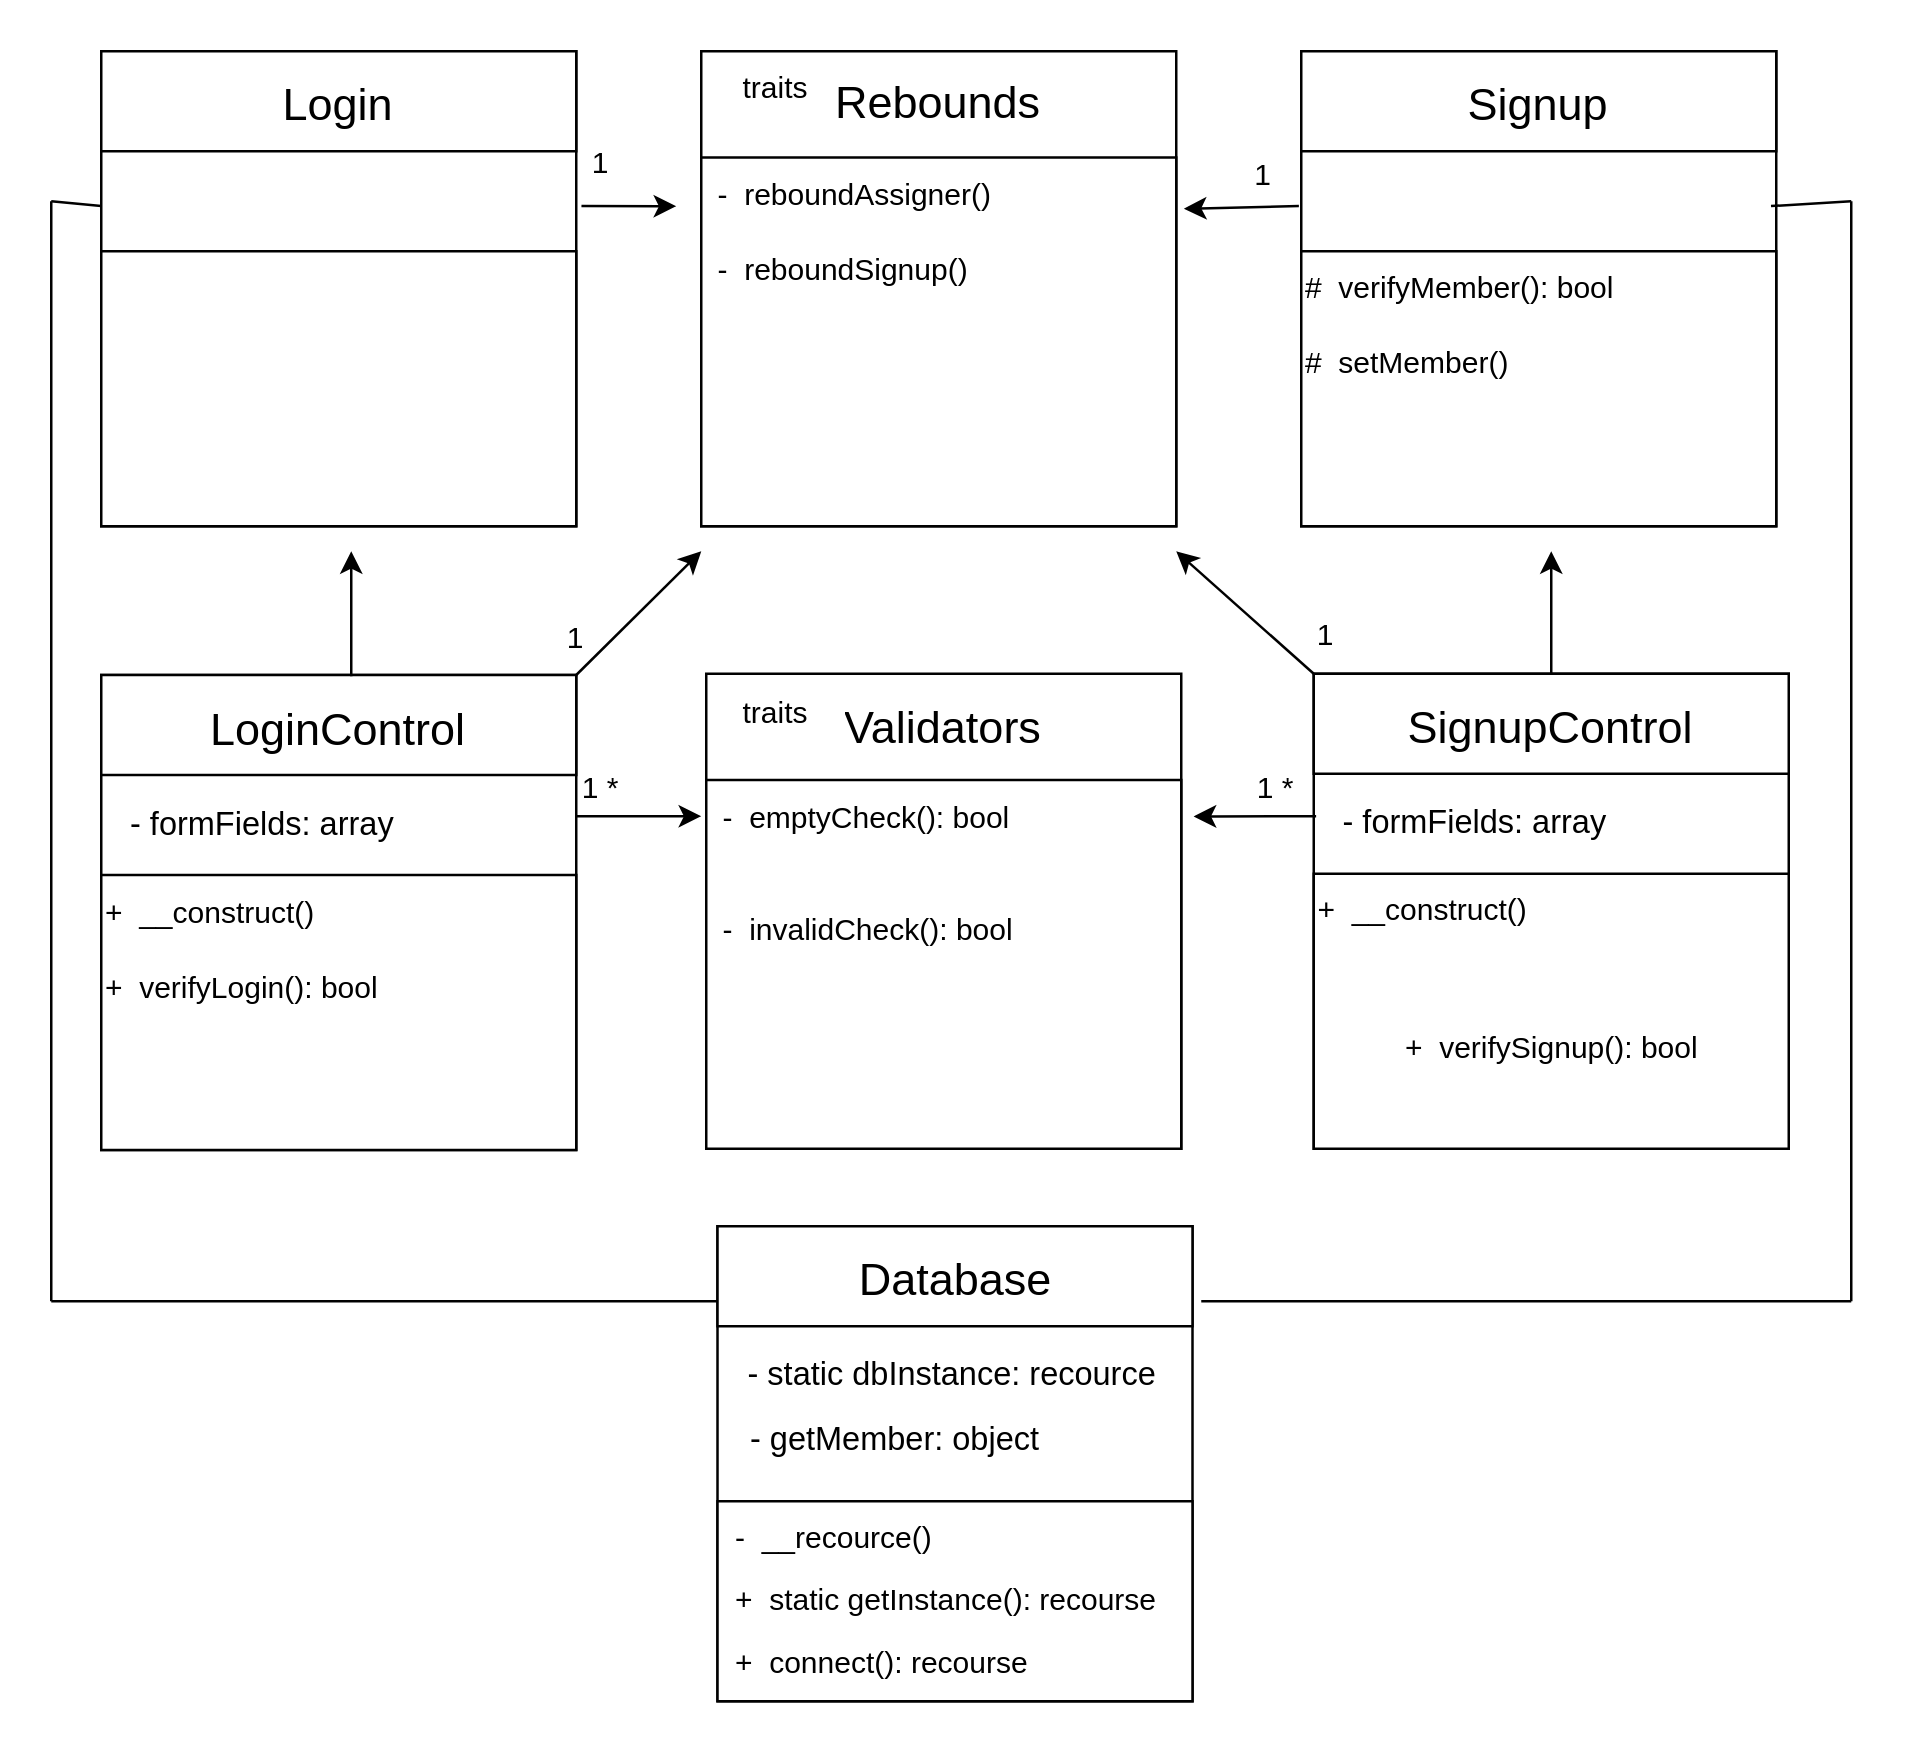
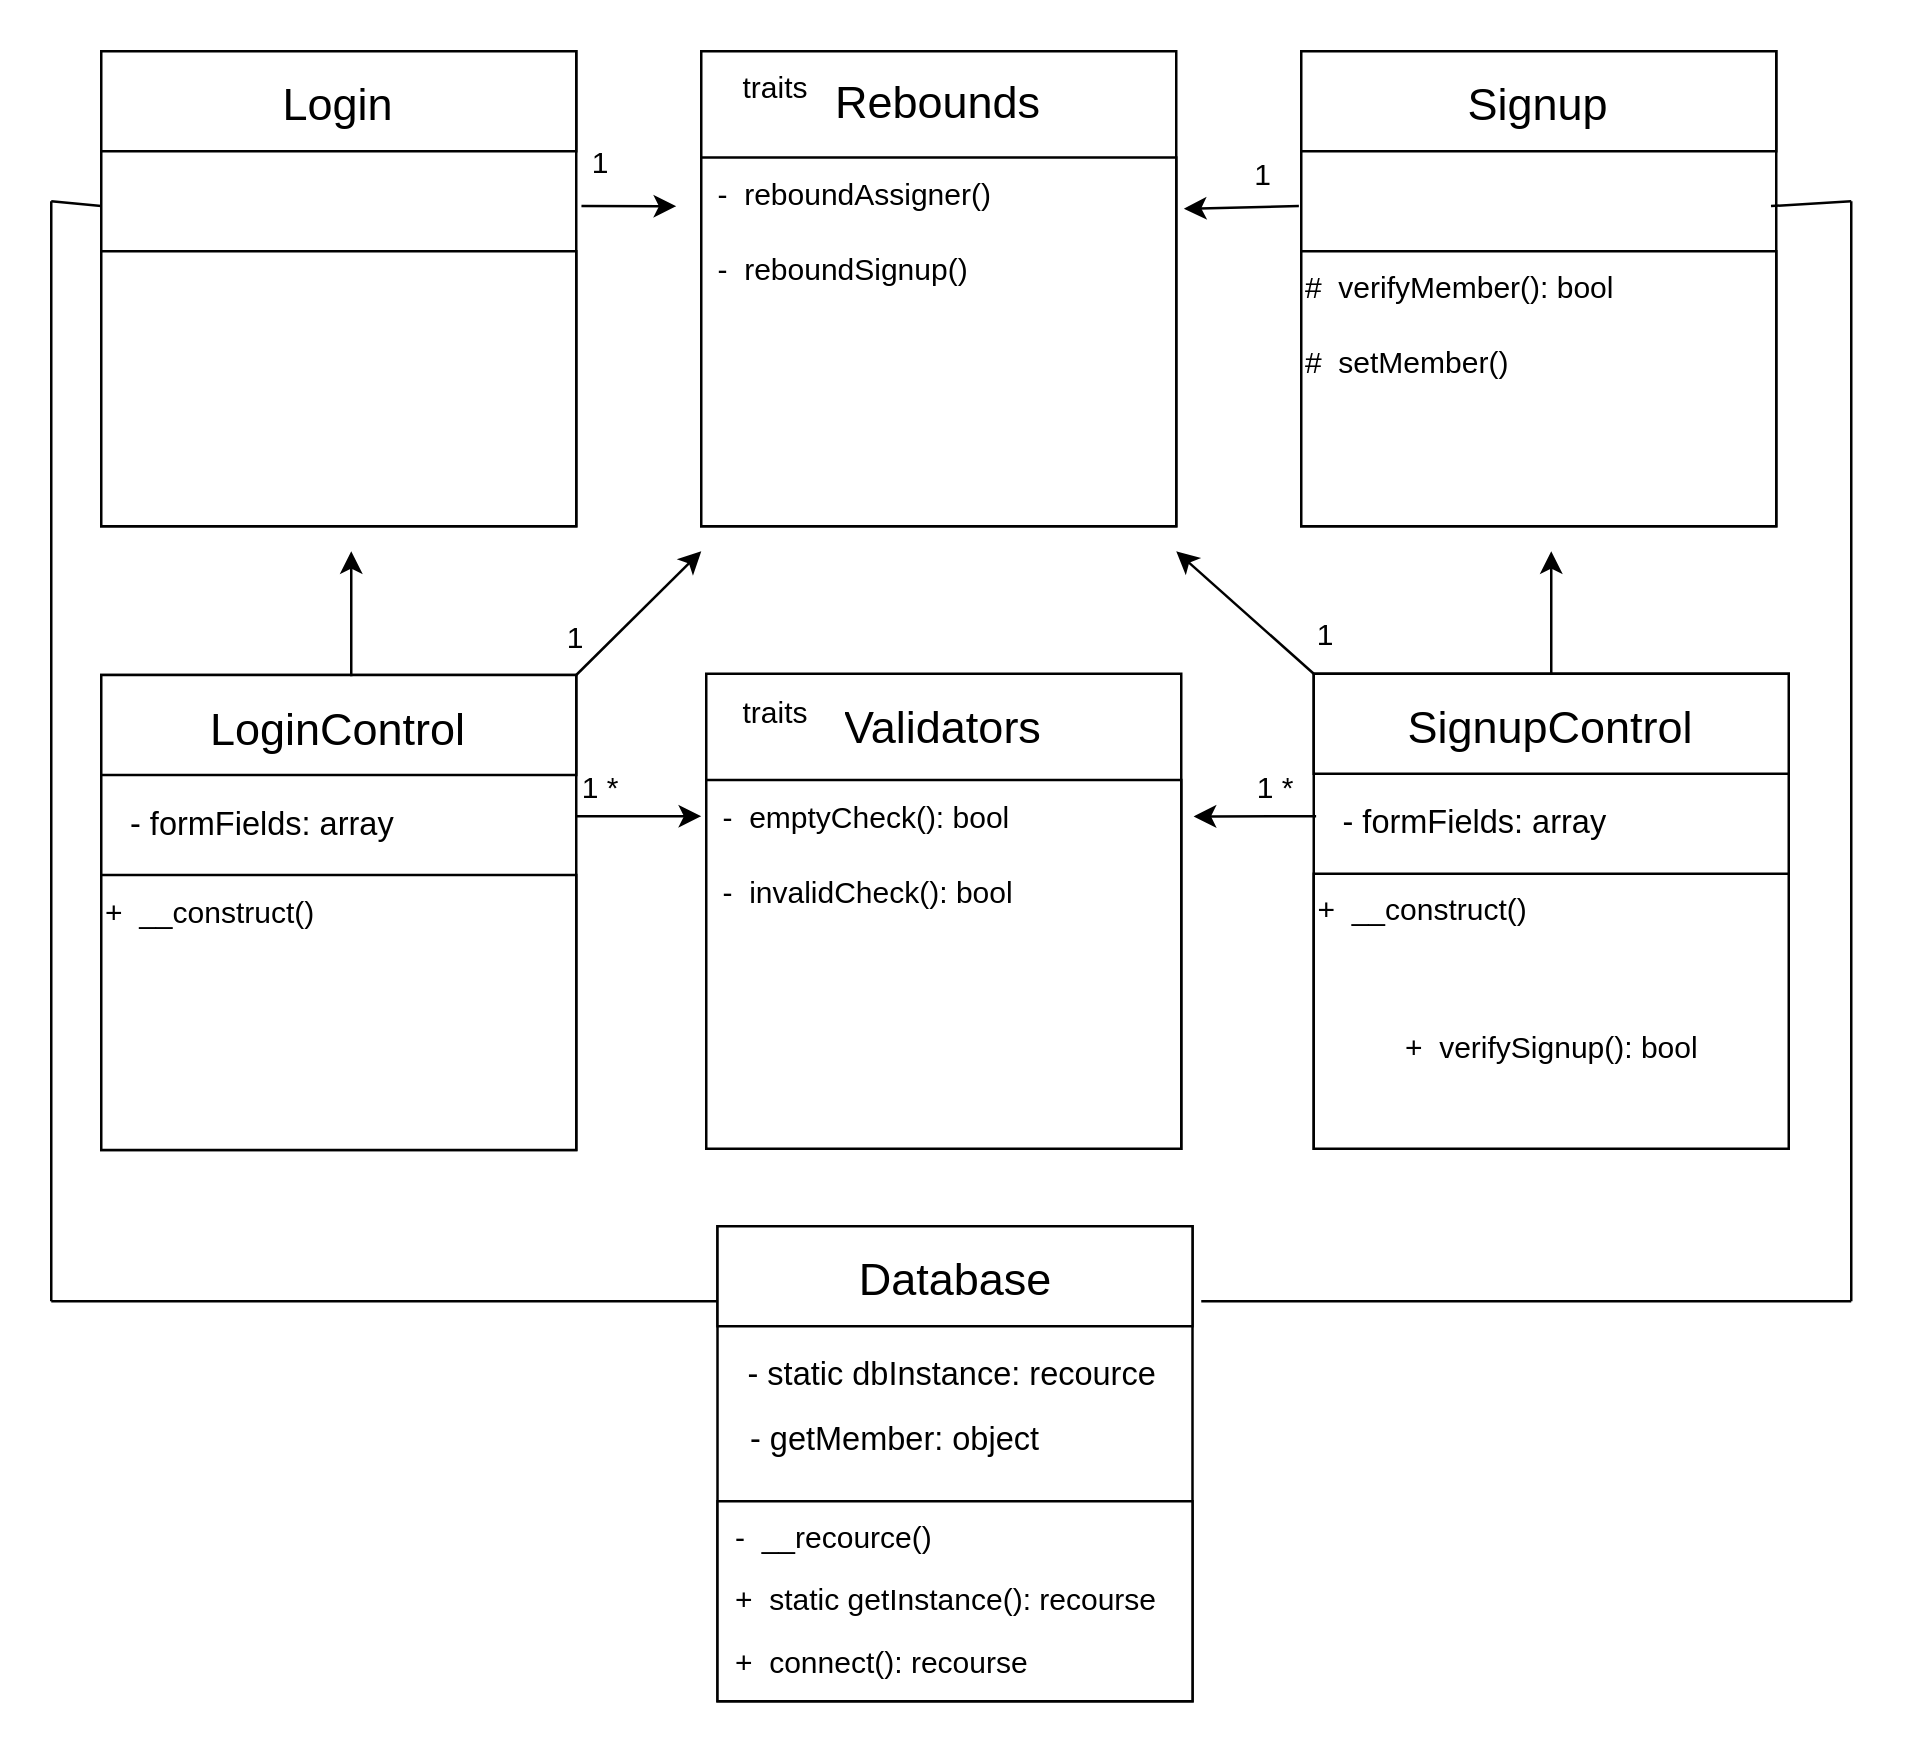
node "- invalidCheck(): bool": moved (938, 930) -> (938, 893)
node "+ verifyLogin(): bool": removed
